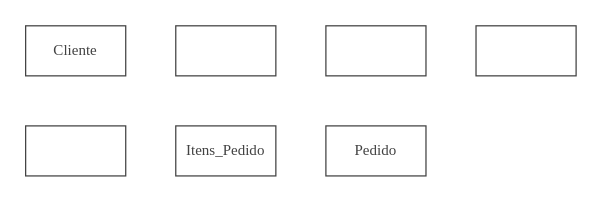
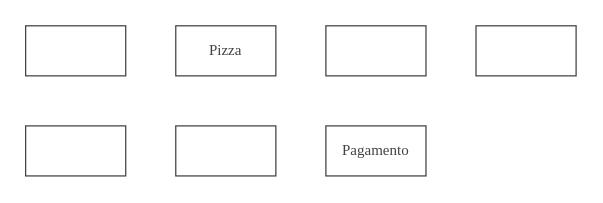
node "Cliente": removed
node "Pizza": added
node "Itens_Pedido": removed
node "Pedido": label "Pedido" -> "Pagamento"
